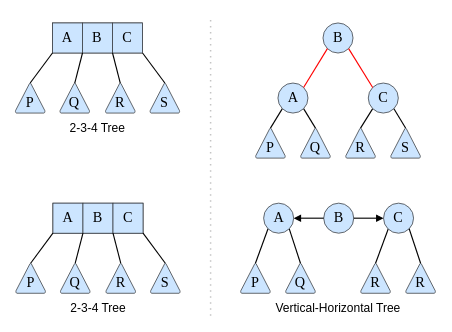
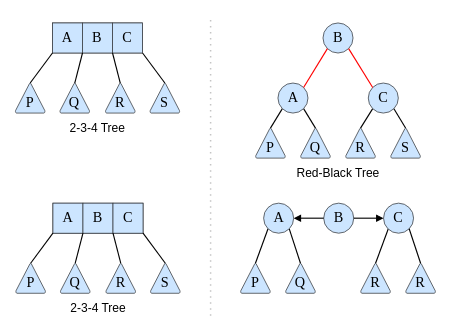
node "Red-Black Tree": added
node "Vertical-Horizontal Tree": removed
